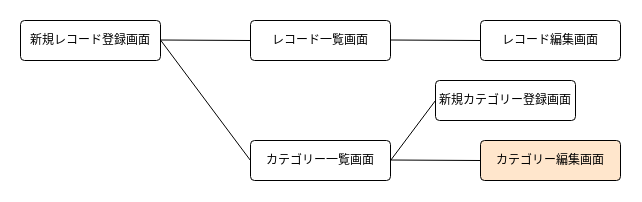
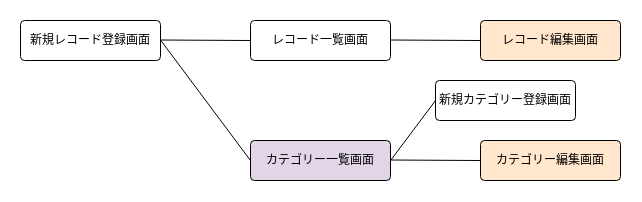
node "レコード編集画面": fillcolor #ffffff -> #ffe6cc
node "カテゴリー一覧画面": fillcolor #ffffff -> #e1d5e7
